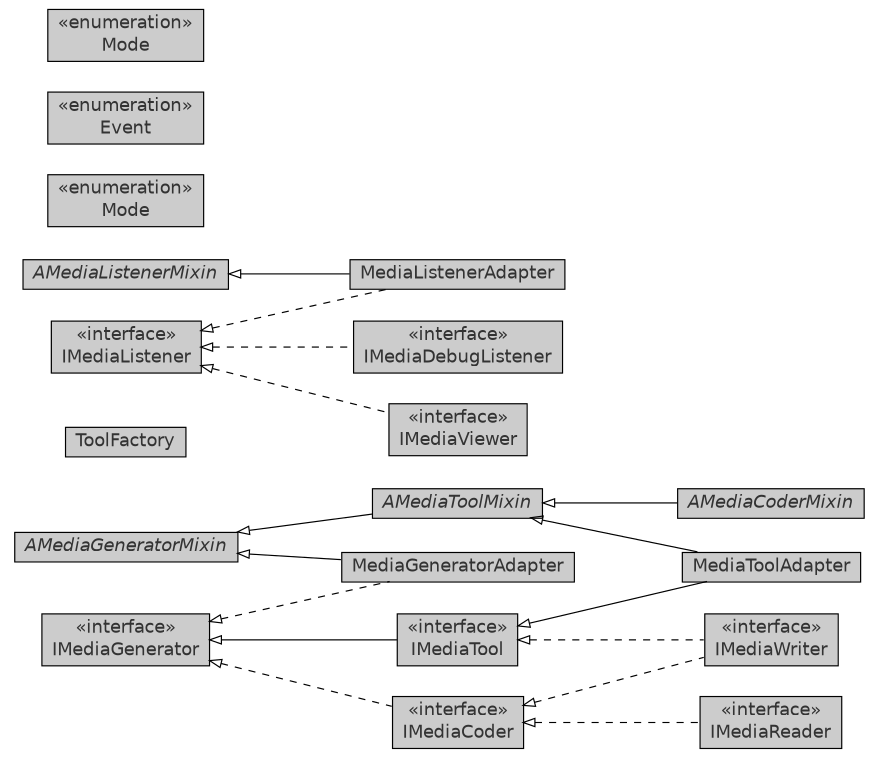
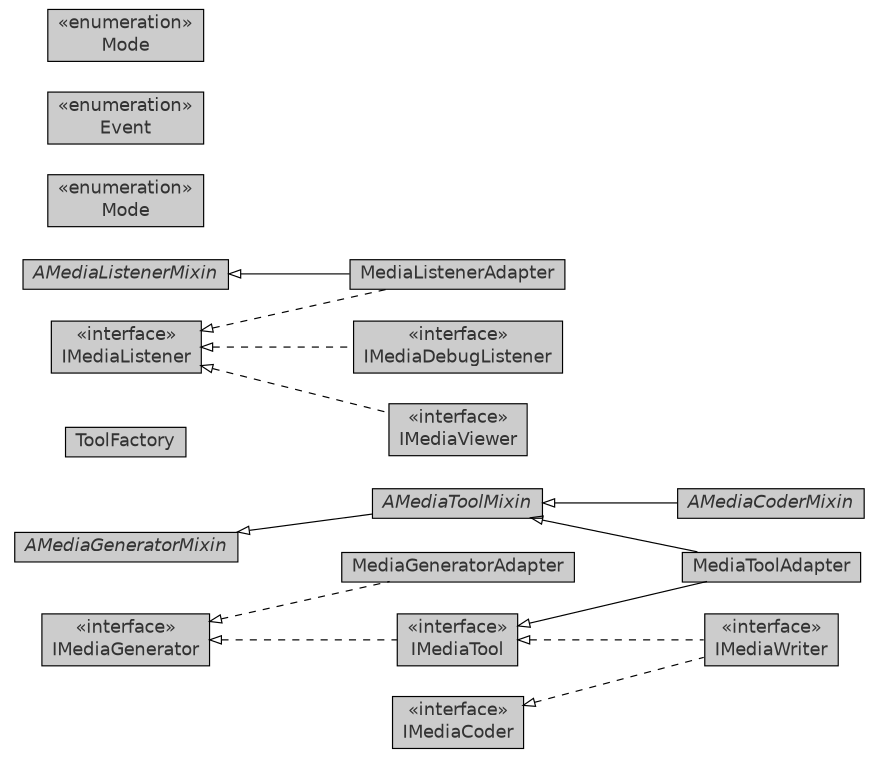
edge "MediaGeneratorAdapter" -> "AMediaGeneratorMixin": removed
edge "IMediaTool" -> "IMediaGenerator": style solid -> dashed
edge "IMediaCoder" -> "IMediaGenerator": removed
node "IMediaReader": removed
